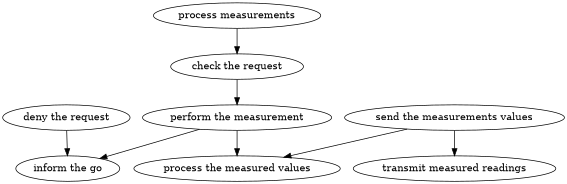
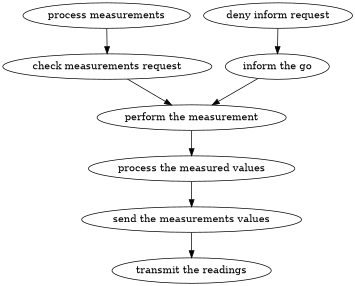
node "check the request": label "check the request" -> "check measurements request"
node "deny the request": label "deny the request" -> "deny inform request"
edge "send the measurements values" -> "process the measured values": reversed
edge "perform the measurement" -> "inform the go": reversed
node "transmit measured readings": label "transmit measured readings" -> "transmit the readings"
